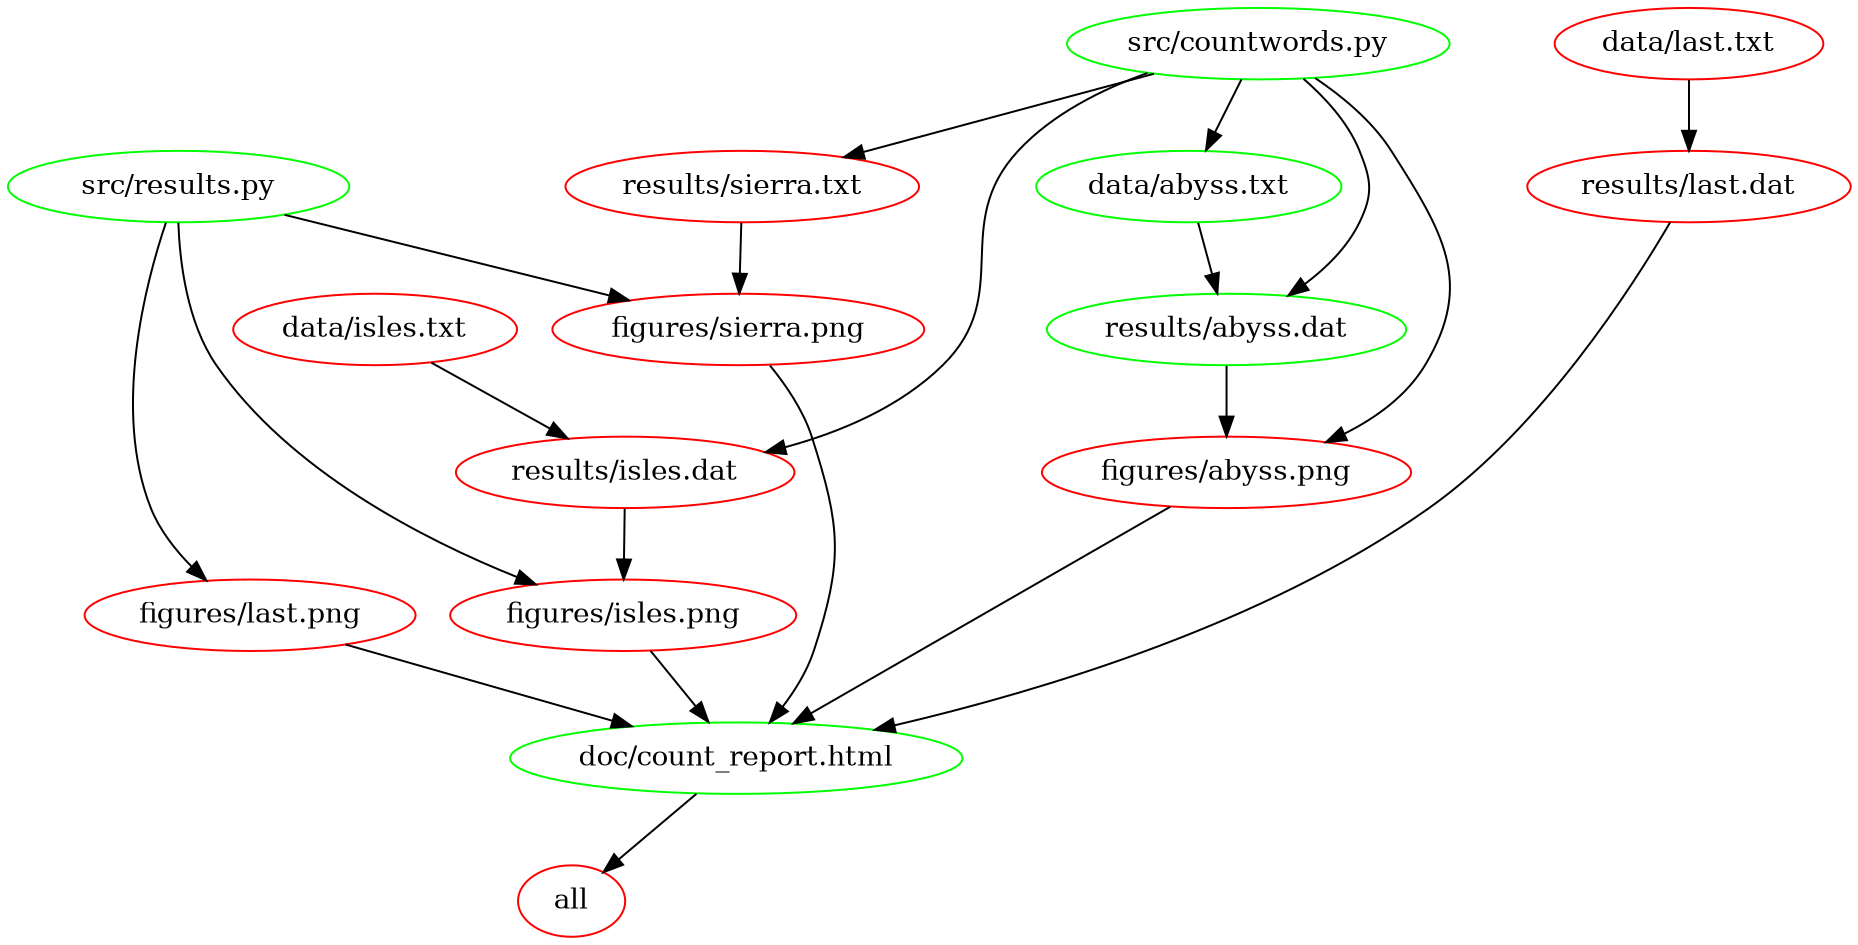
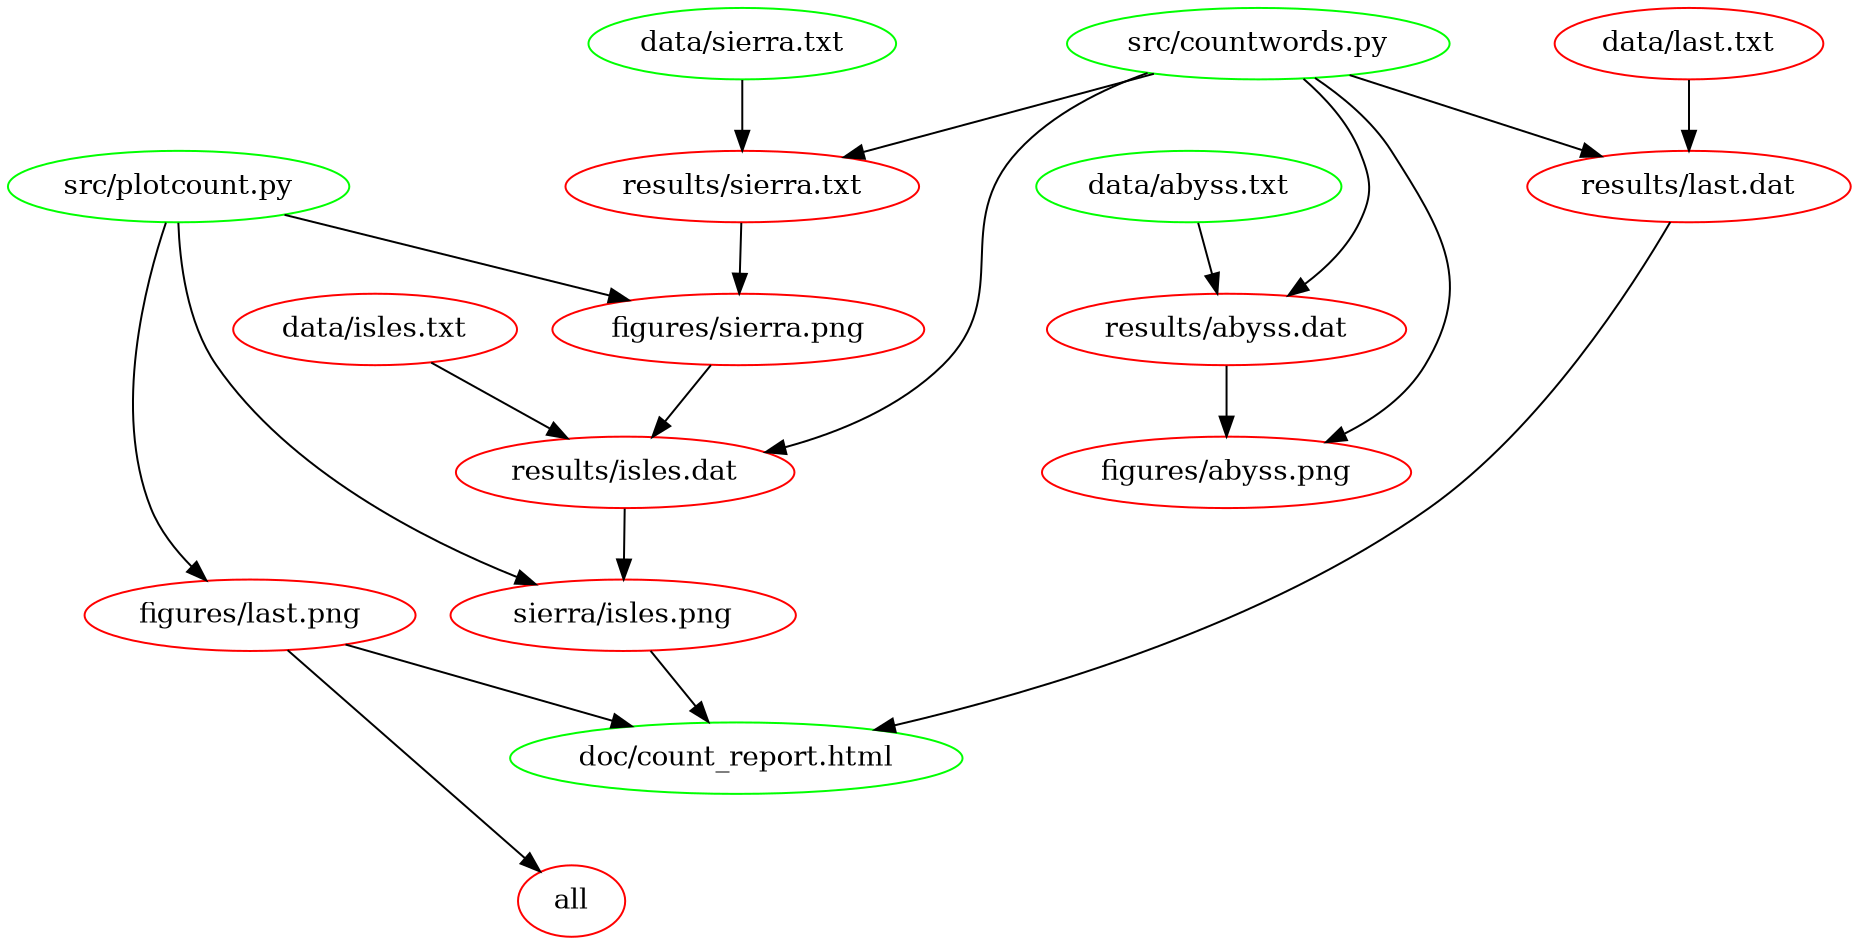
node "data/sierra.txt": added
edge "src/countwords.py" -> "data/abyss.txt": now "src/countwords.py" -> "results/last.dat"
node "src/results.py": label "src/results.py" -> "src/plotcount.py"
node "results/abyss.dat": color green -> red
edge "figures/sierra.png" -> "doc/count_report.html": now "figures/sierra.png" -> "results/isles.dat"
edge "figures/abyss.png" -> "doc/count_report.html": removed
node "figures/isles.png": label "figures/isles.png" -> "sierra/isles.png"
edge "doc/count_report.html" -> "all": now "figures/last.png" -> "all"
